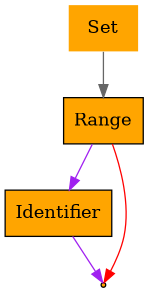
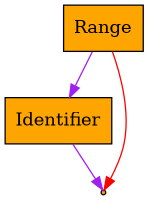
node "Set": removed
